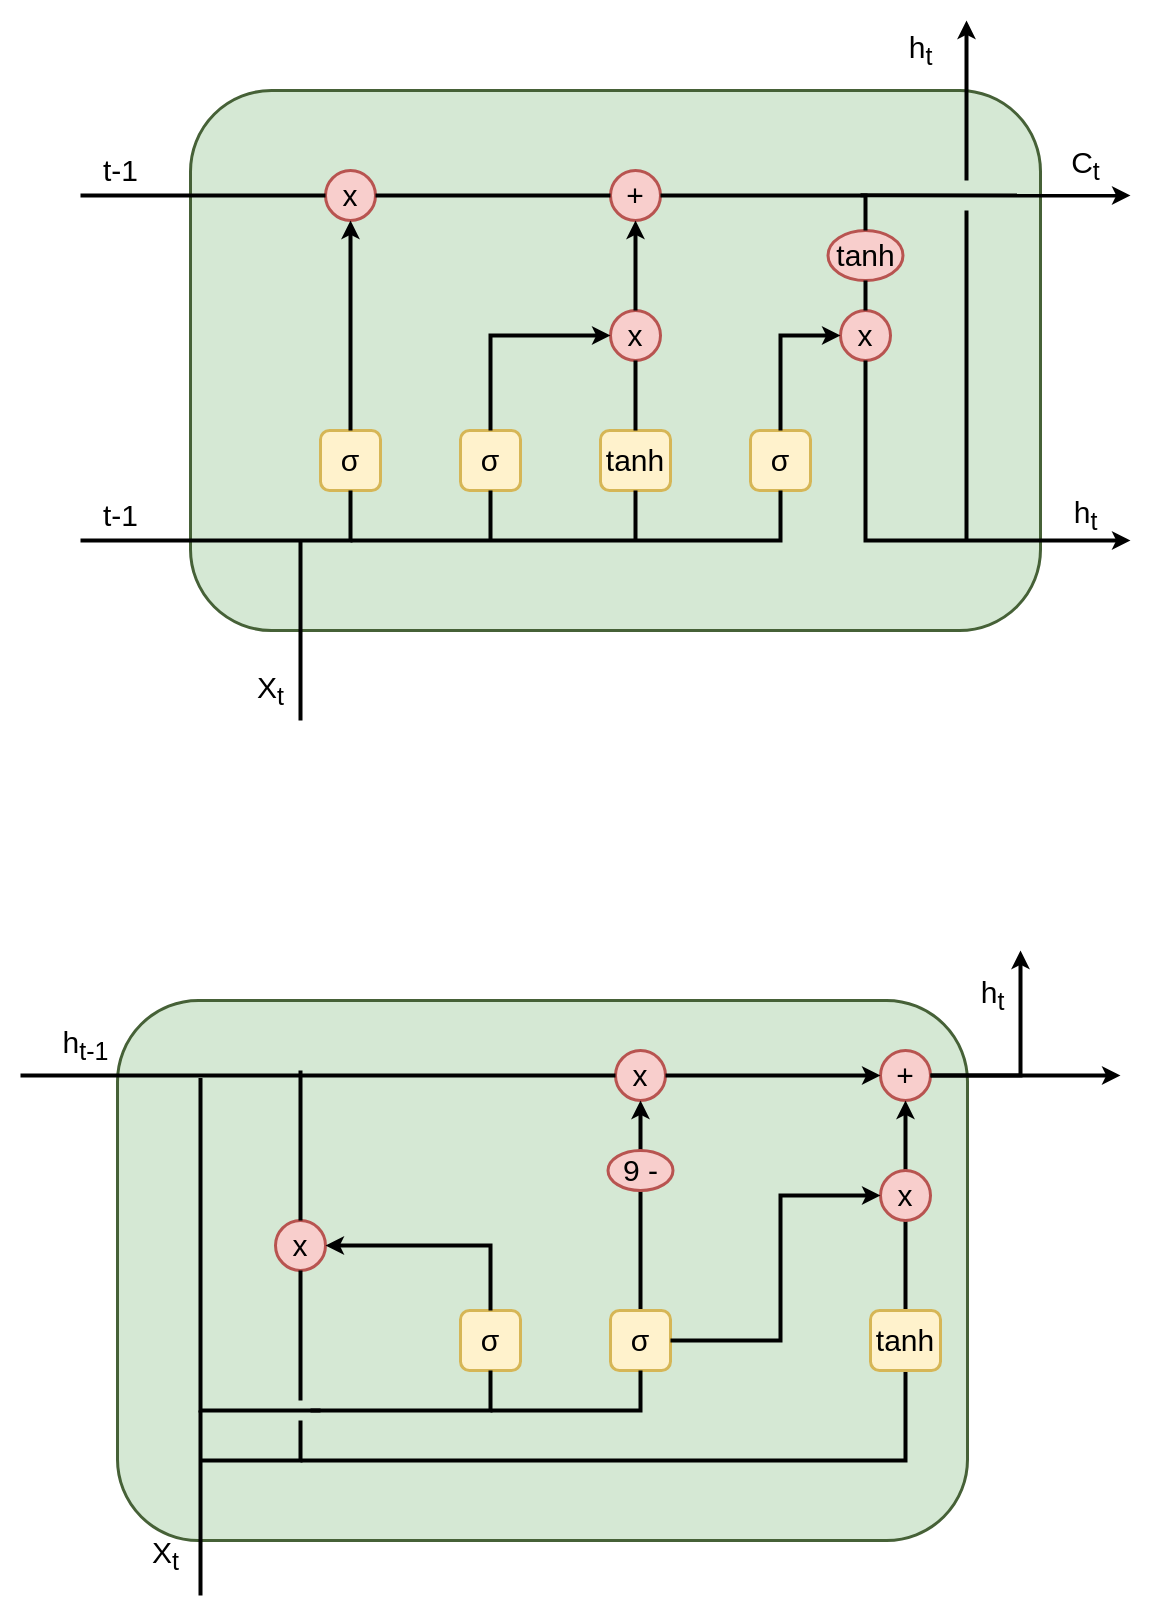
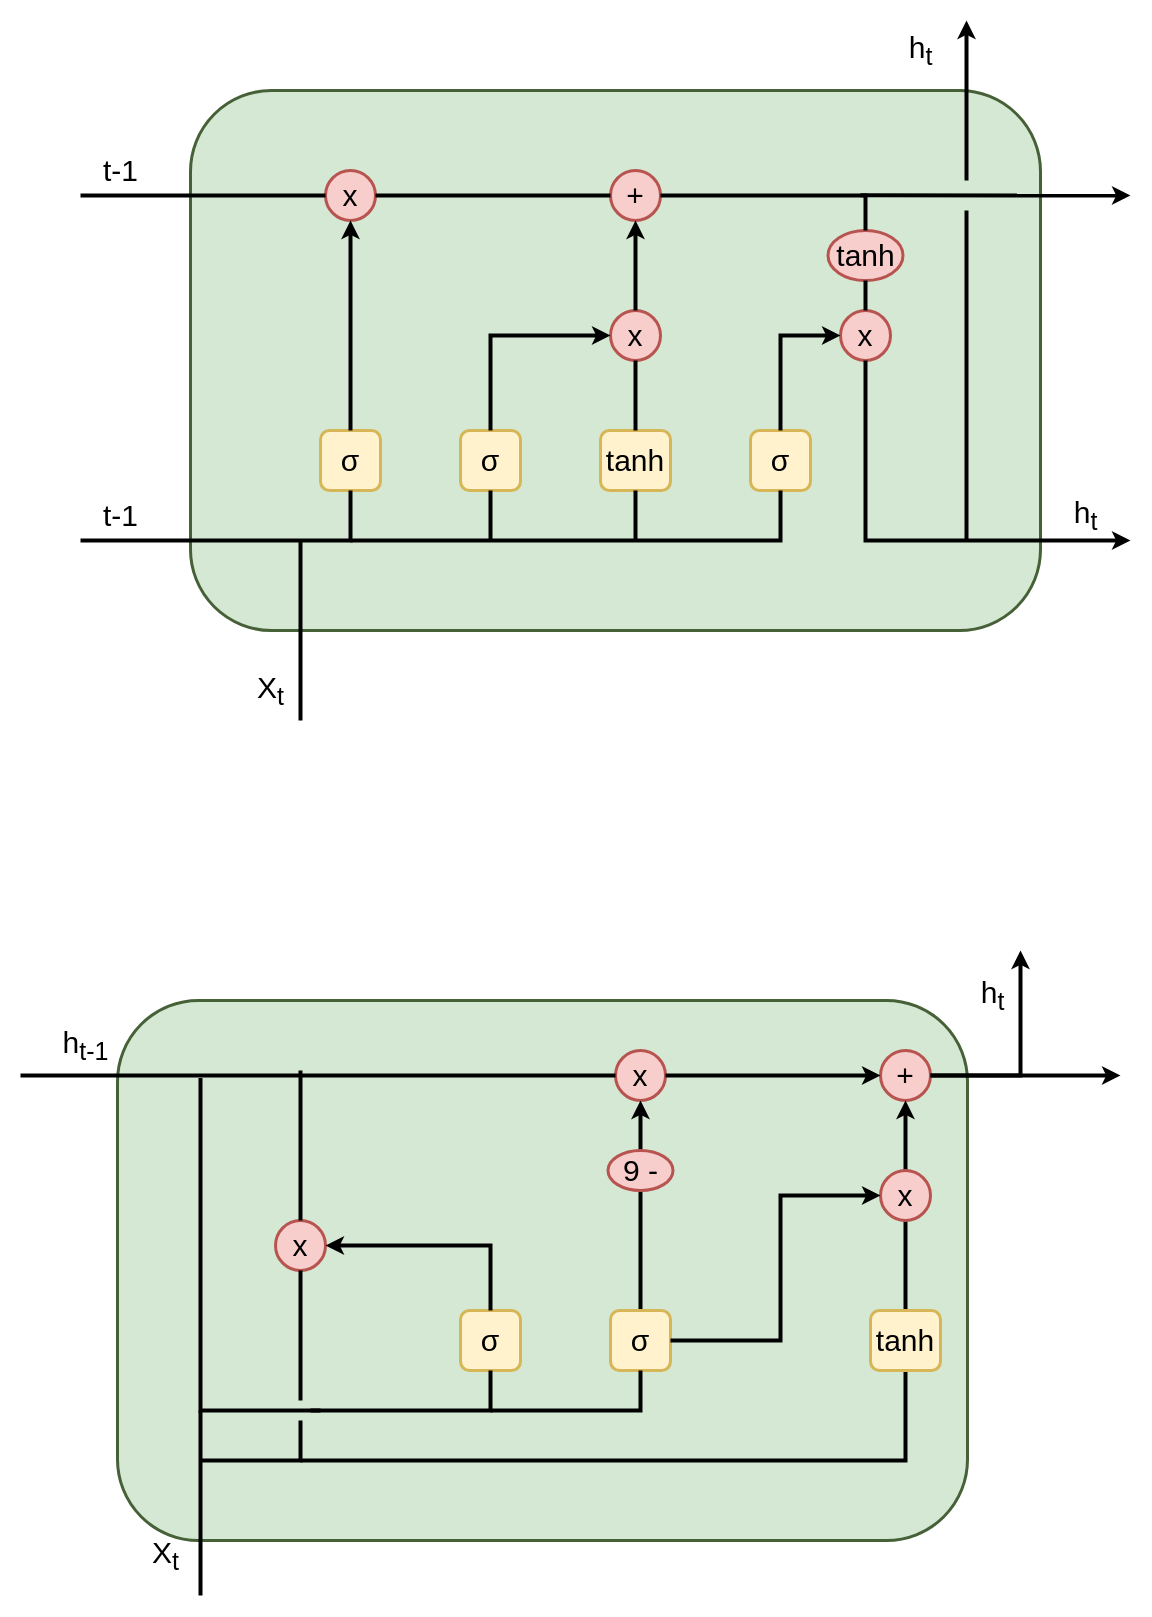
node "Ct": removed
